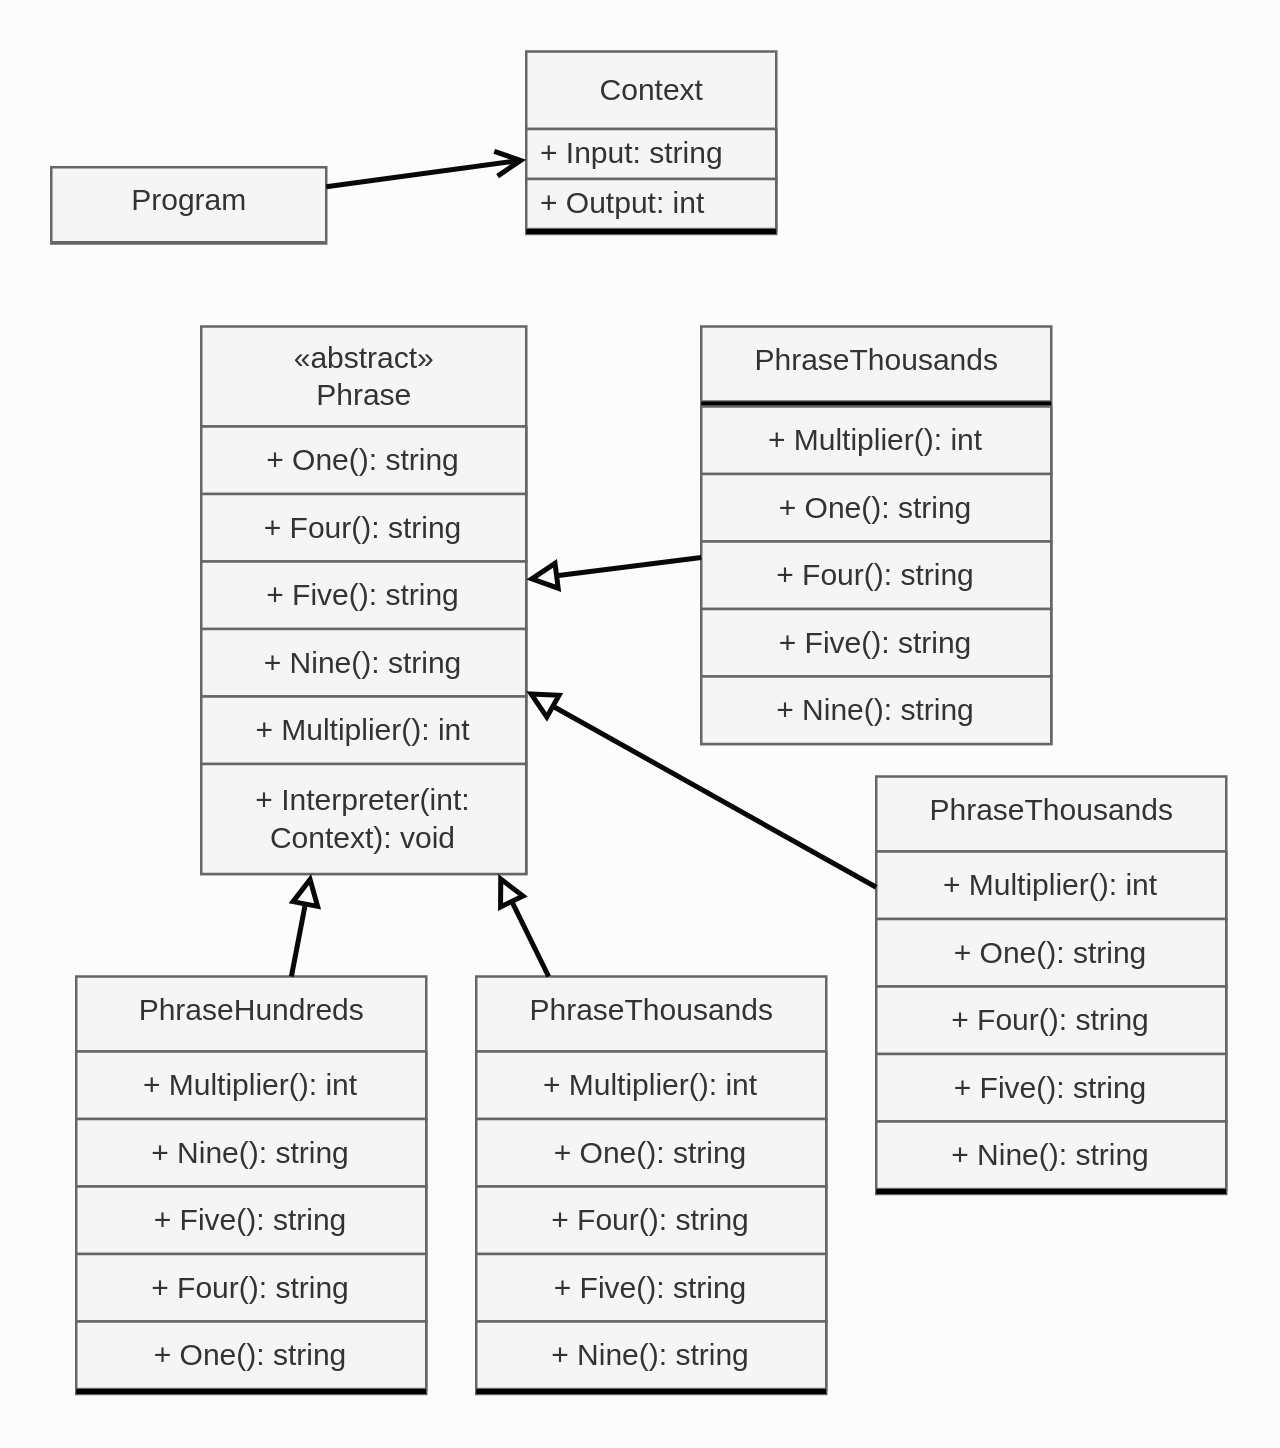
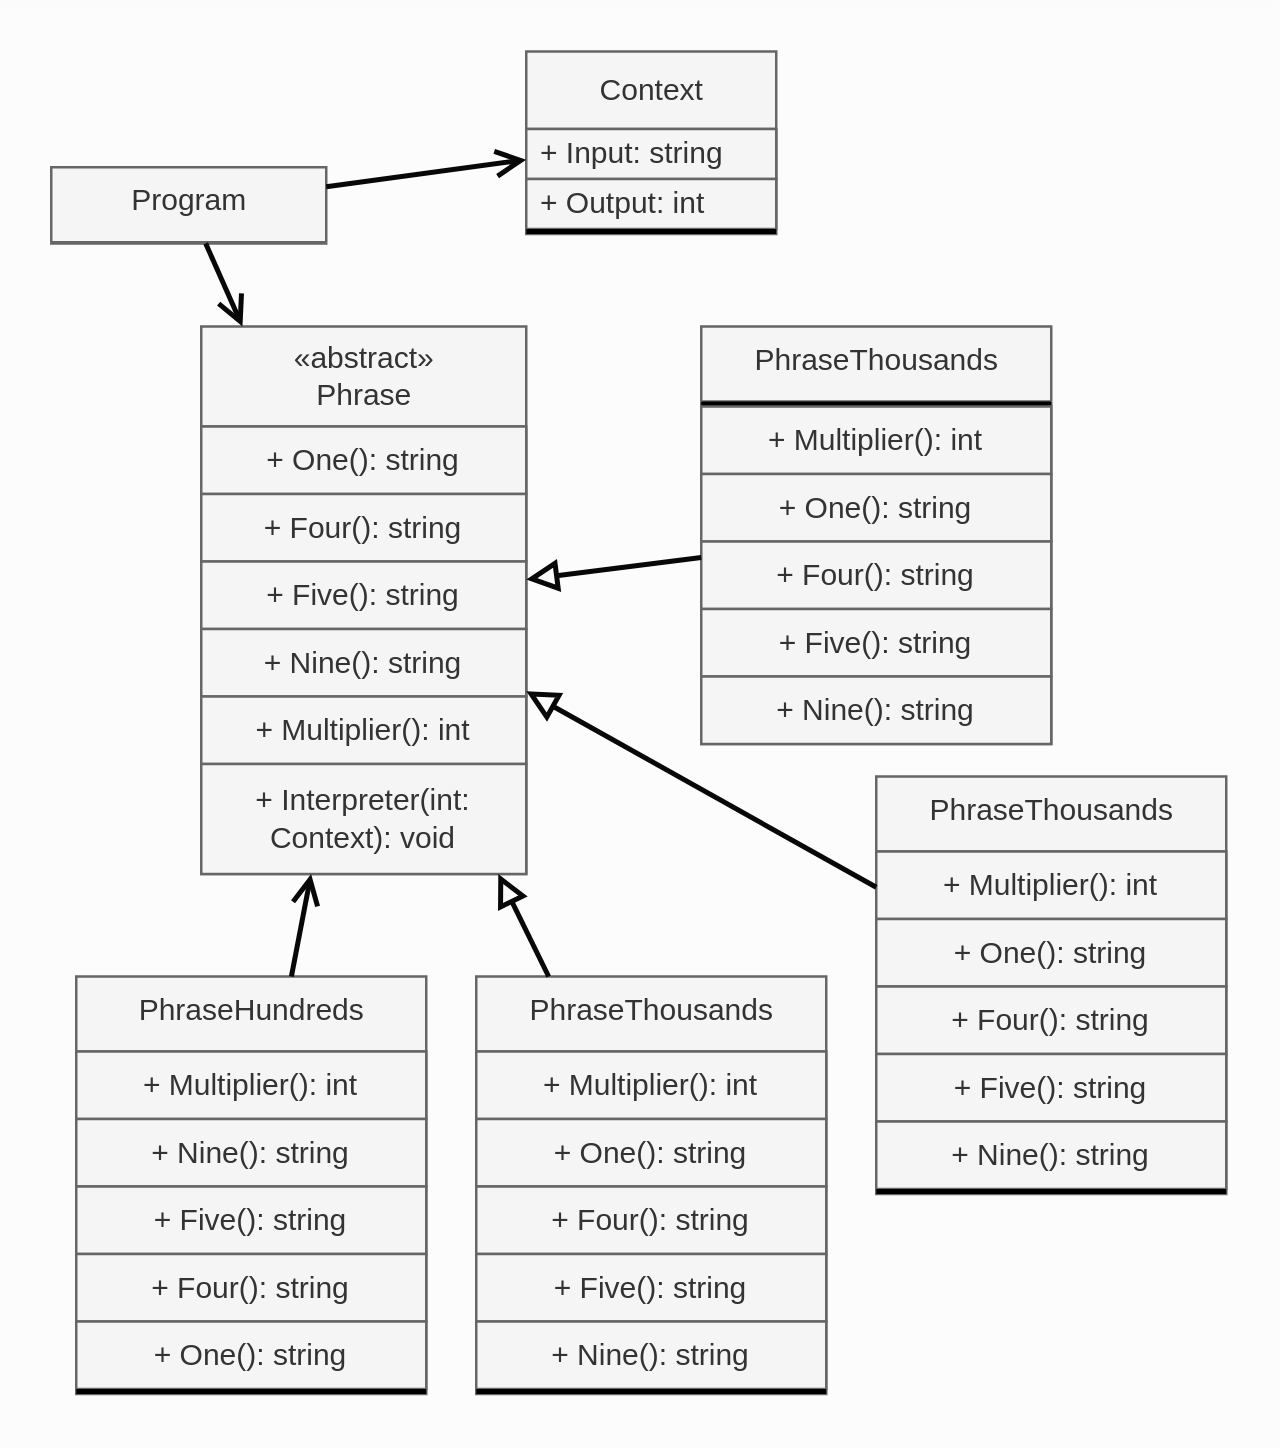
edge "Program" -> "«abstract»Phrase": added
edge "PhraseHundreds" -> "«abstract»Phrase": arrowhead block -> open
